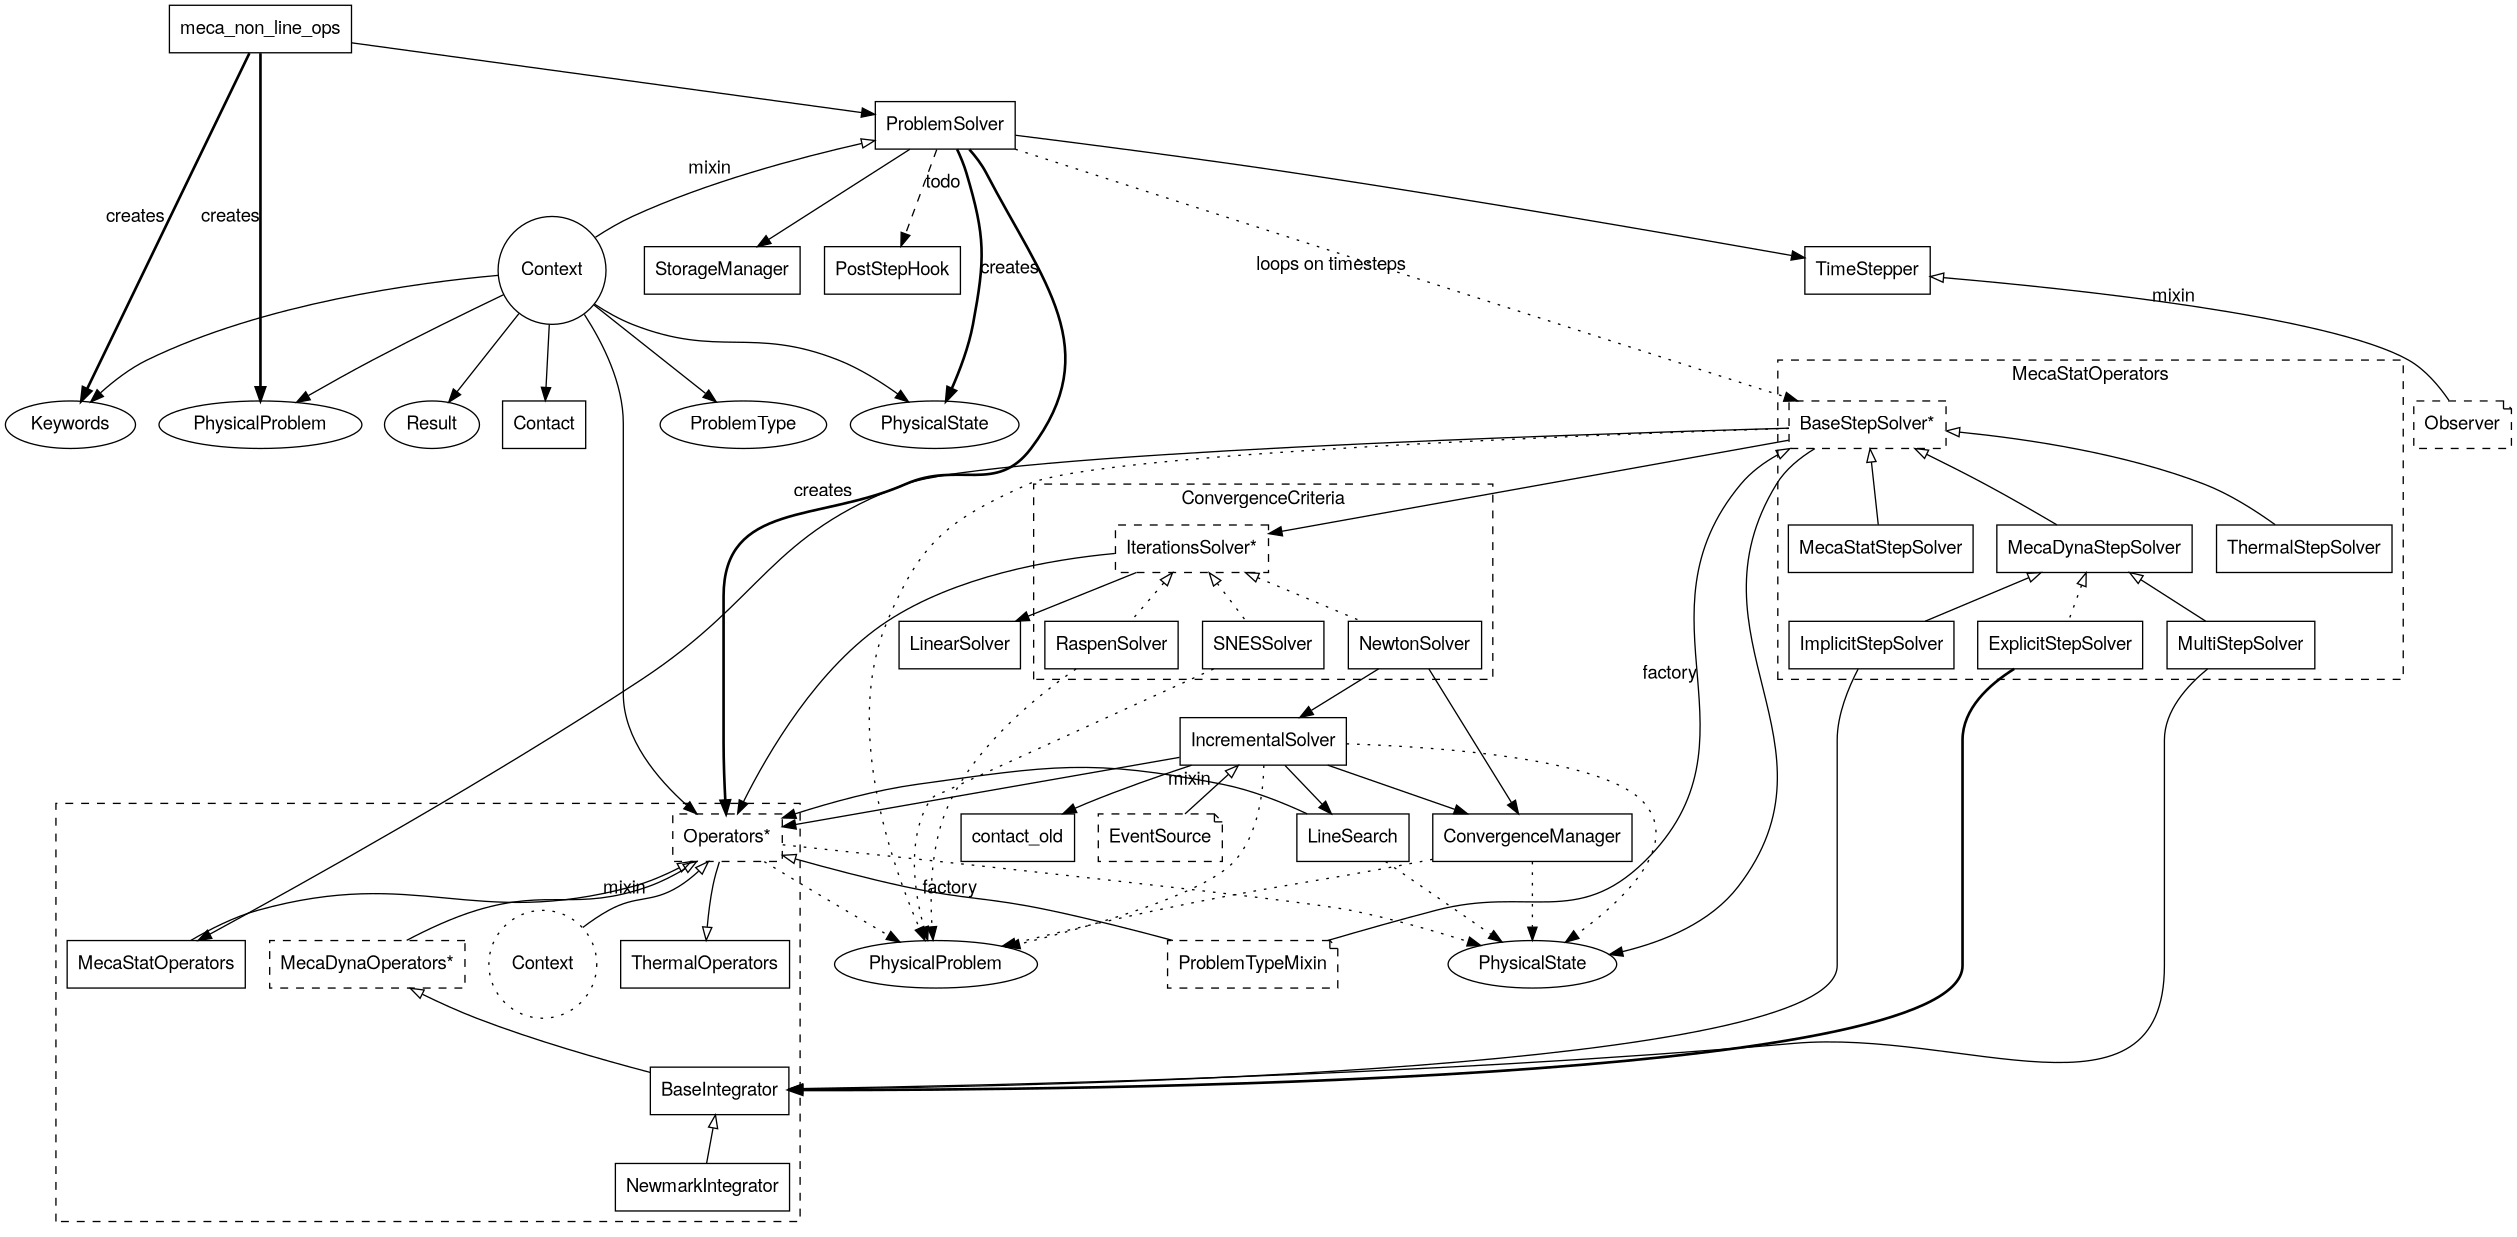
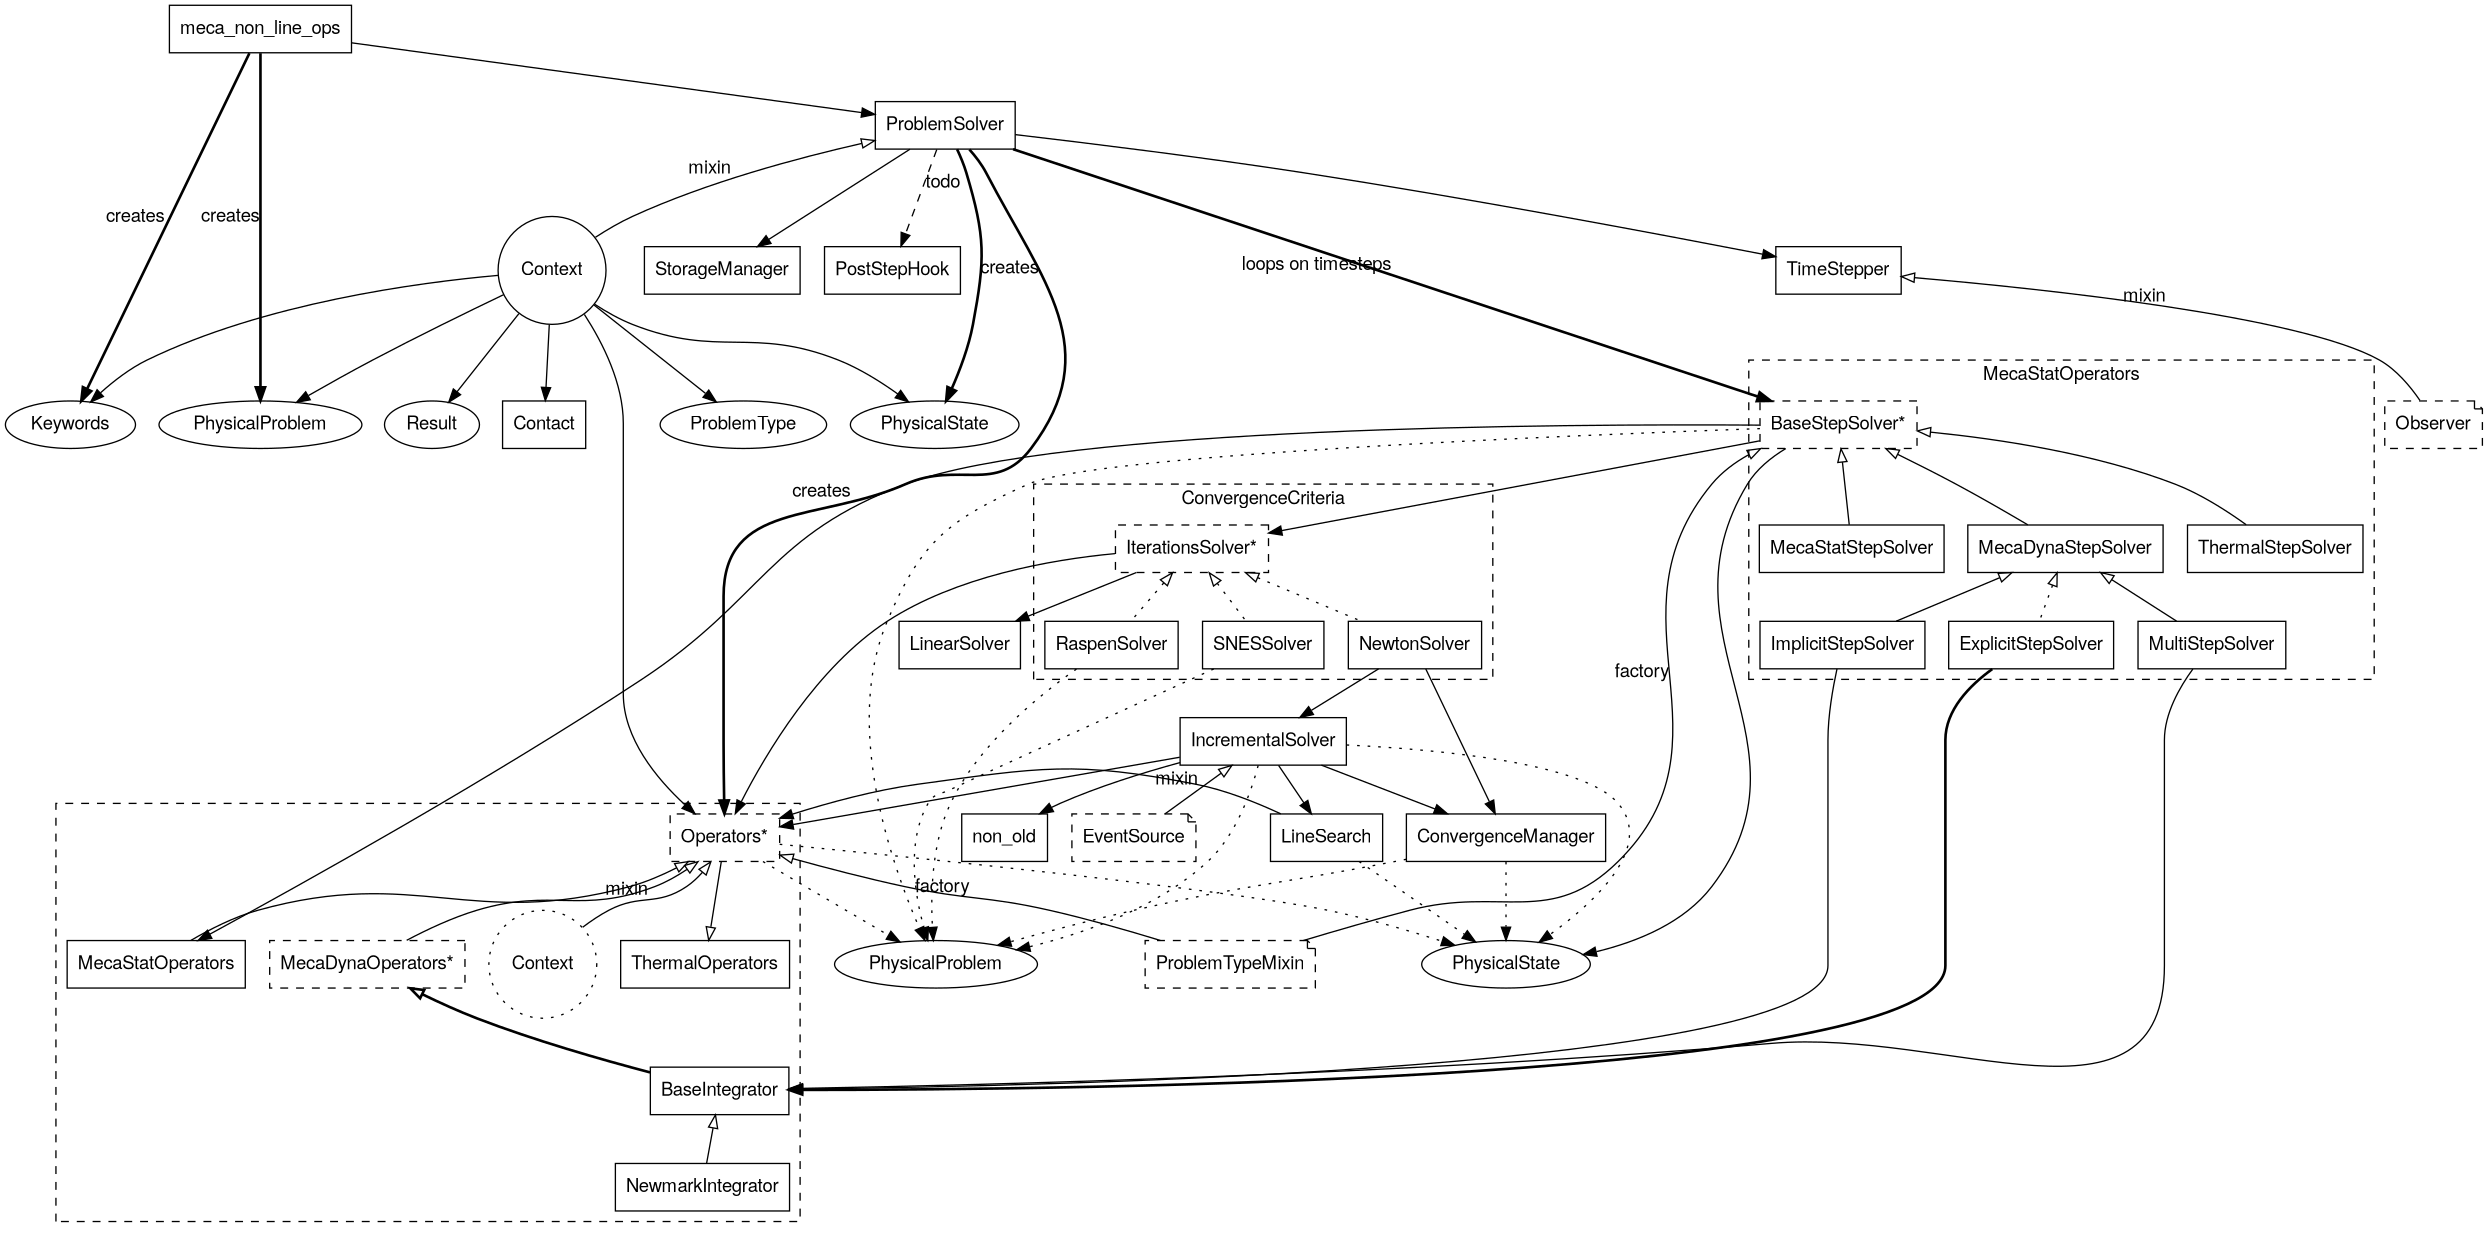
edge "ProblemSolver" -> "BaseStepSolver*": style dotted -> bold
node "contact_old": label "contact_old" -> "non_old"
edge "BaseIntegrator" -> "MecaDynaOperators*": style solid -> bold
